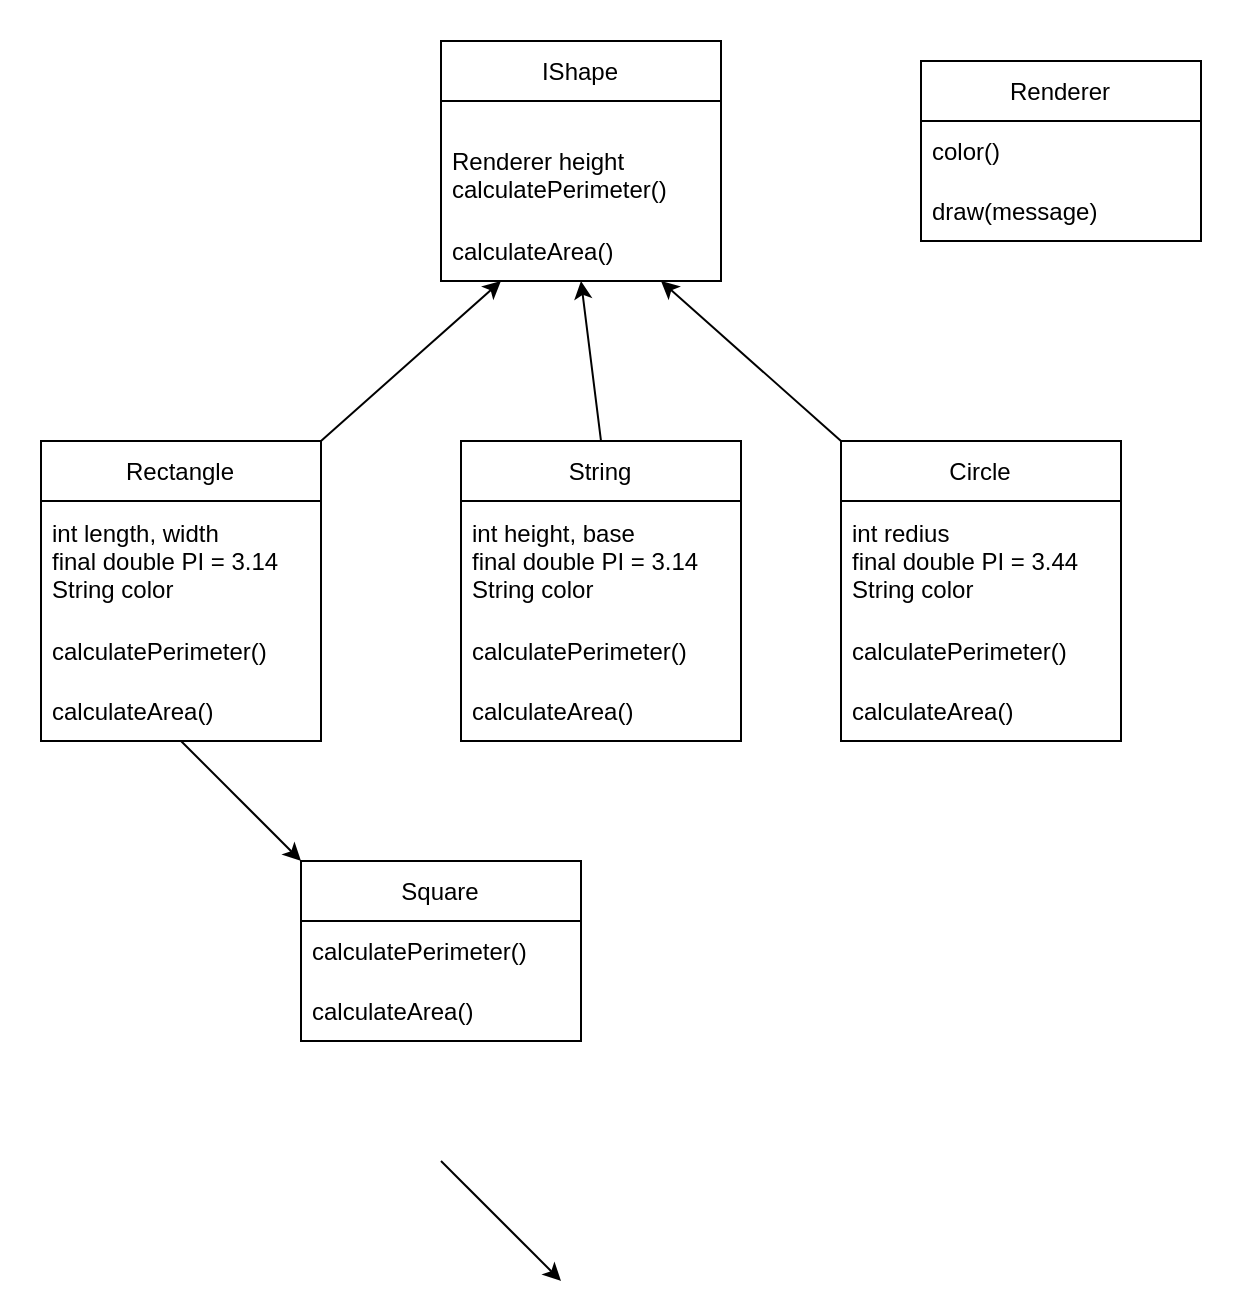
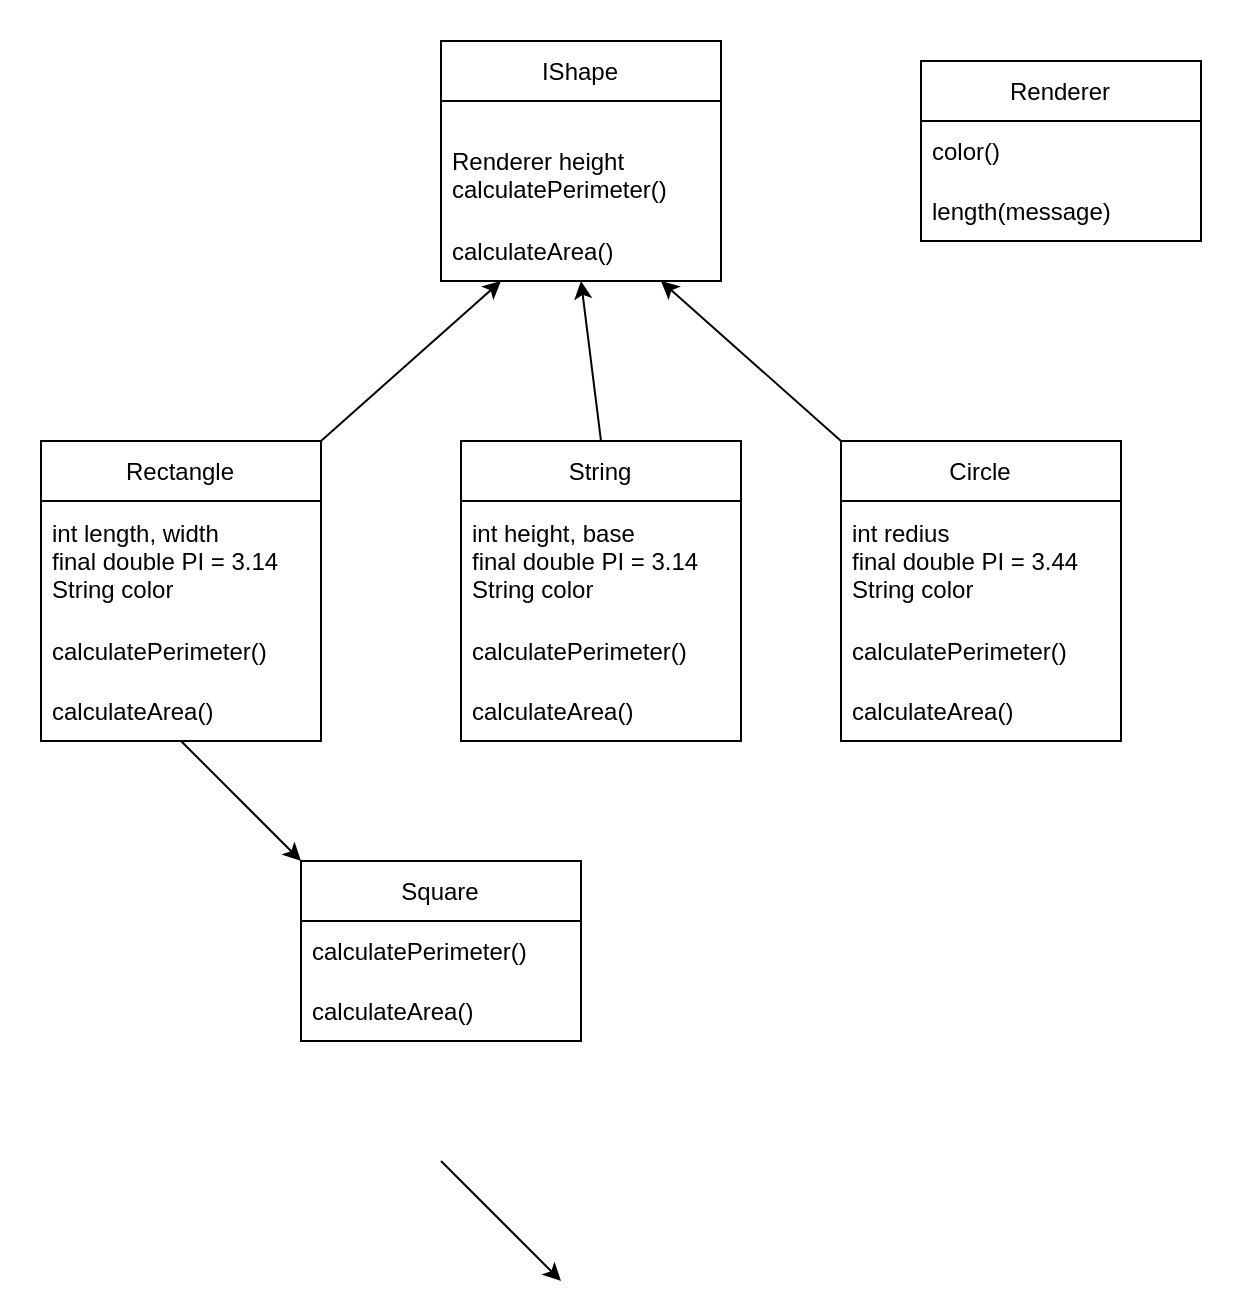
node "draw(message)": label "draw(message)" -> "length(message)"
